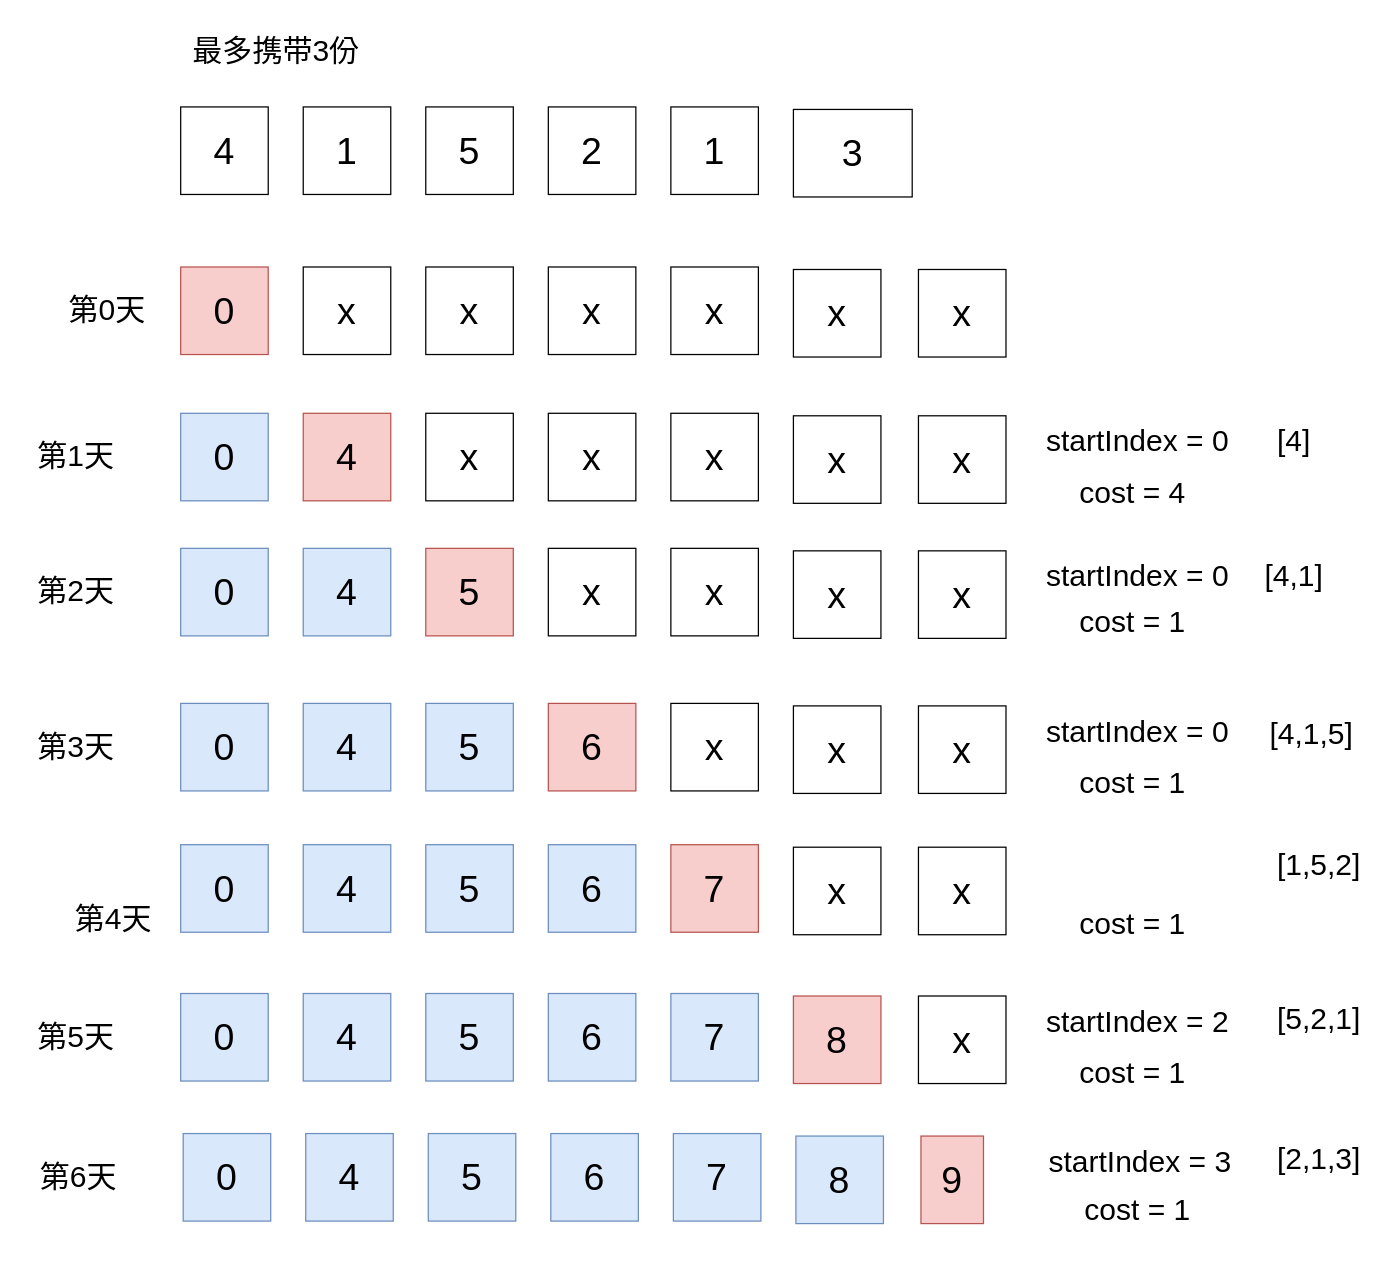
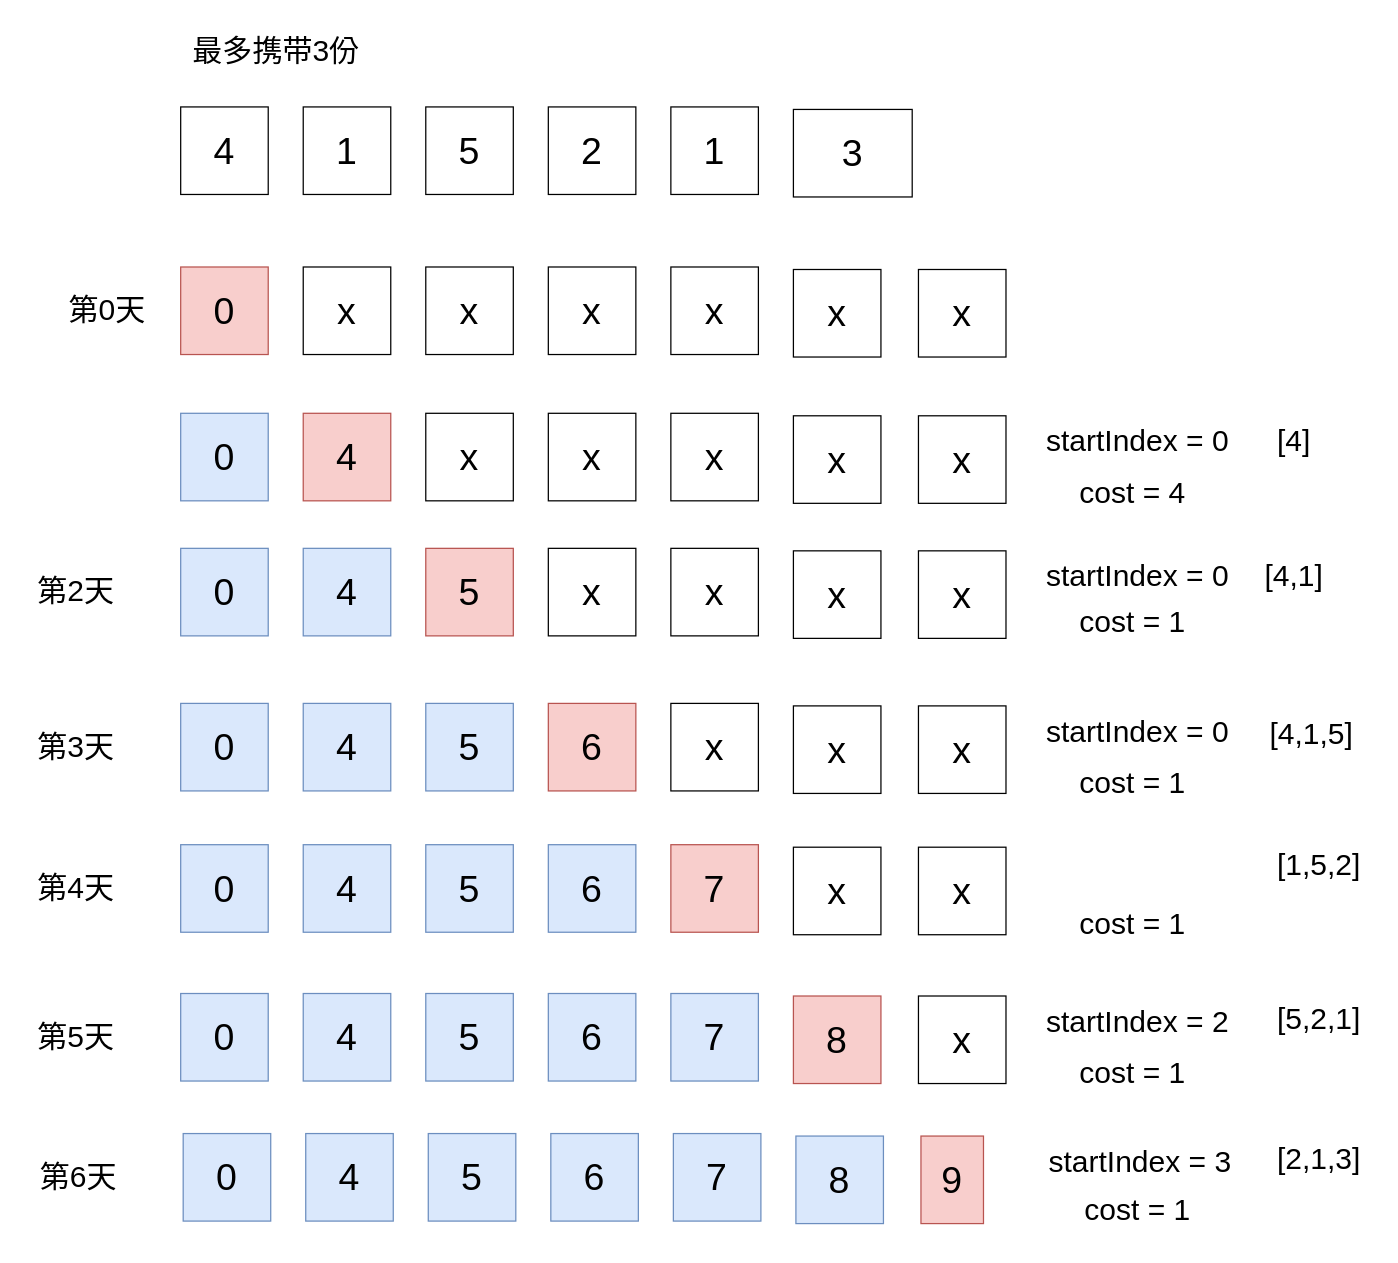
node "第1天": removed
node "第4天": moved (113, 919) -> (75, 888)
